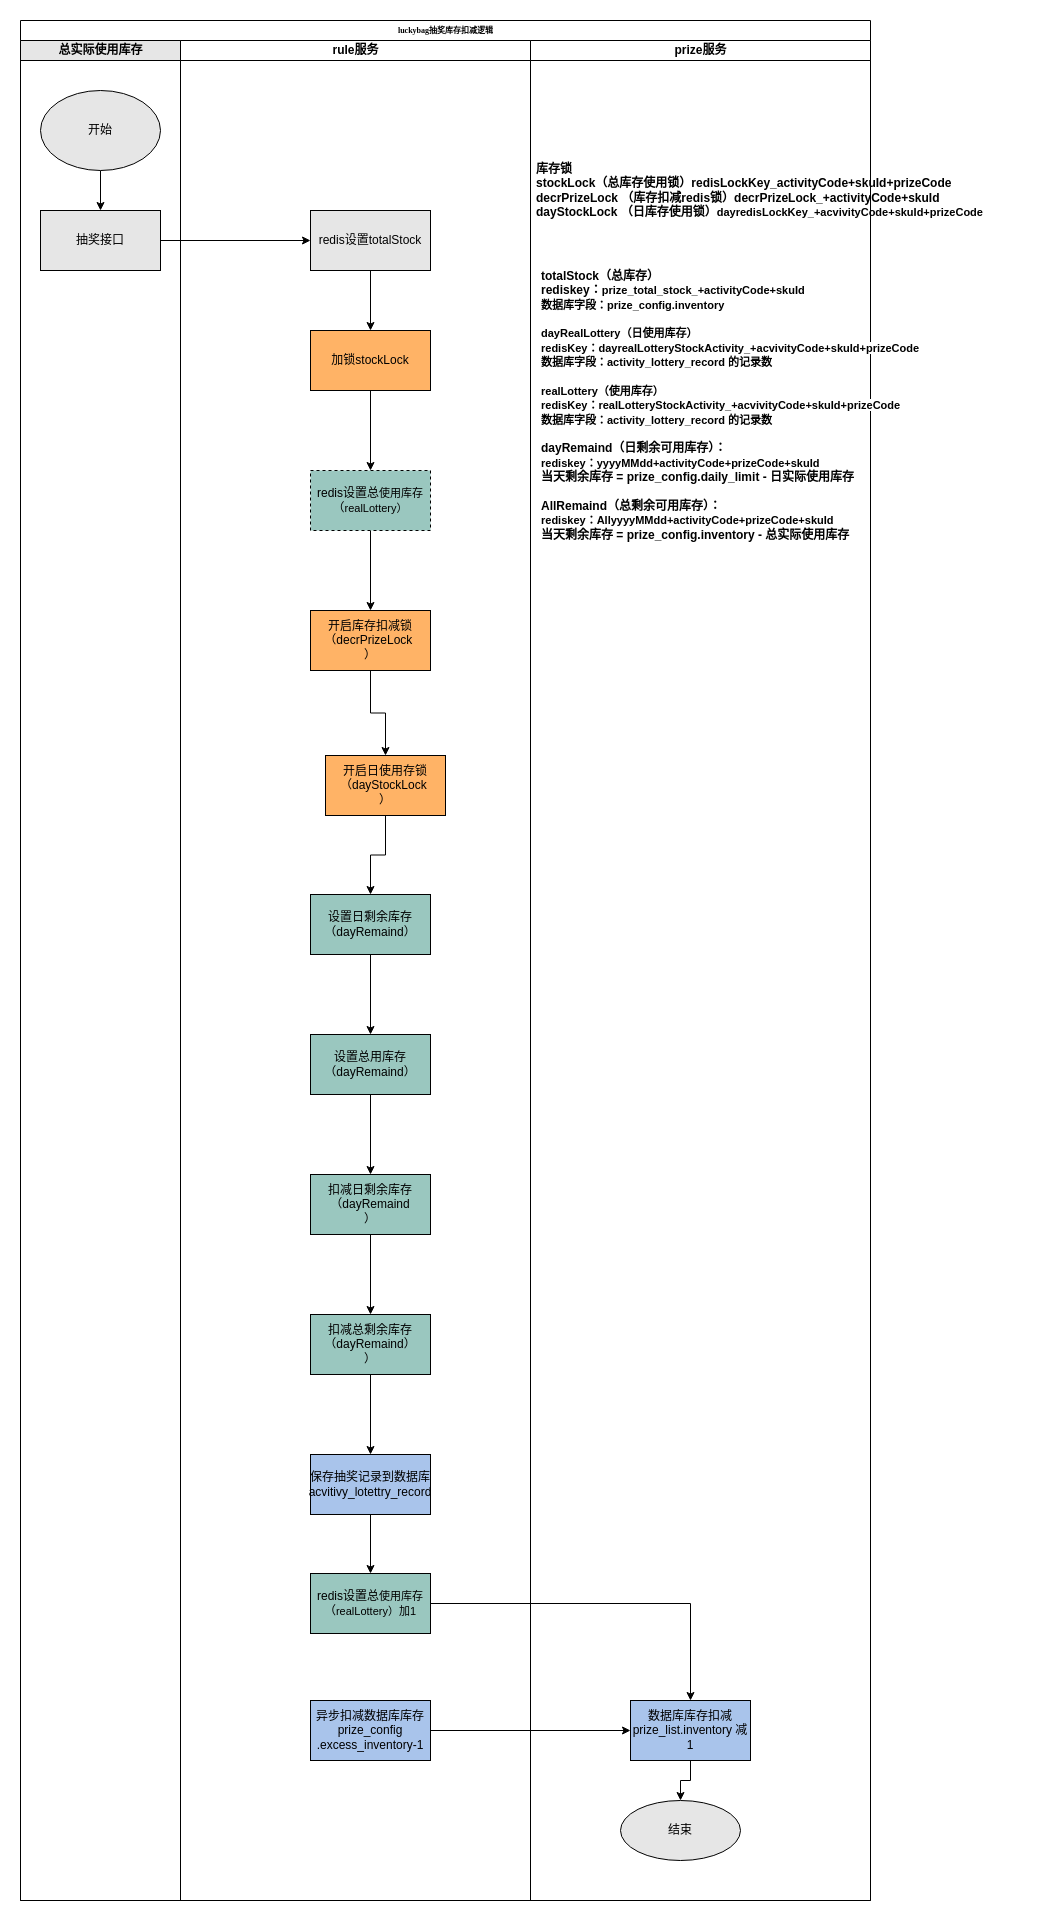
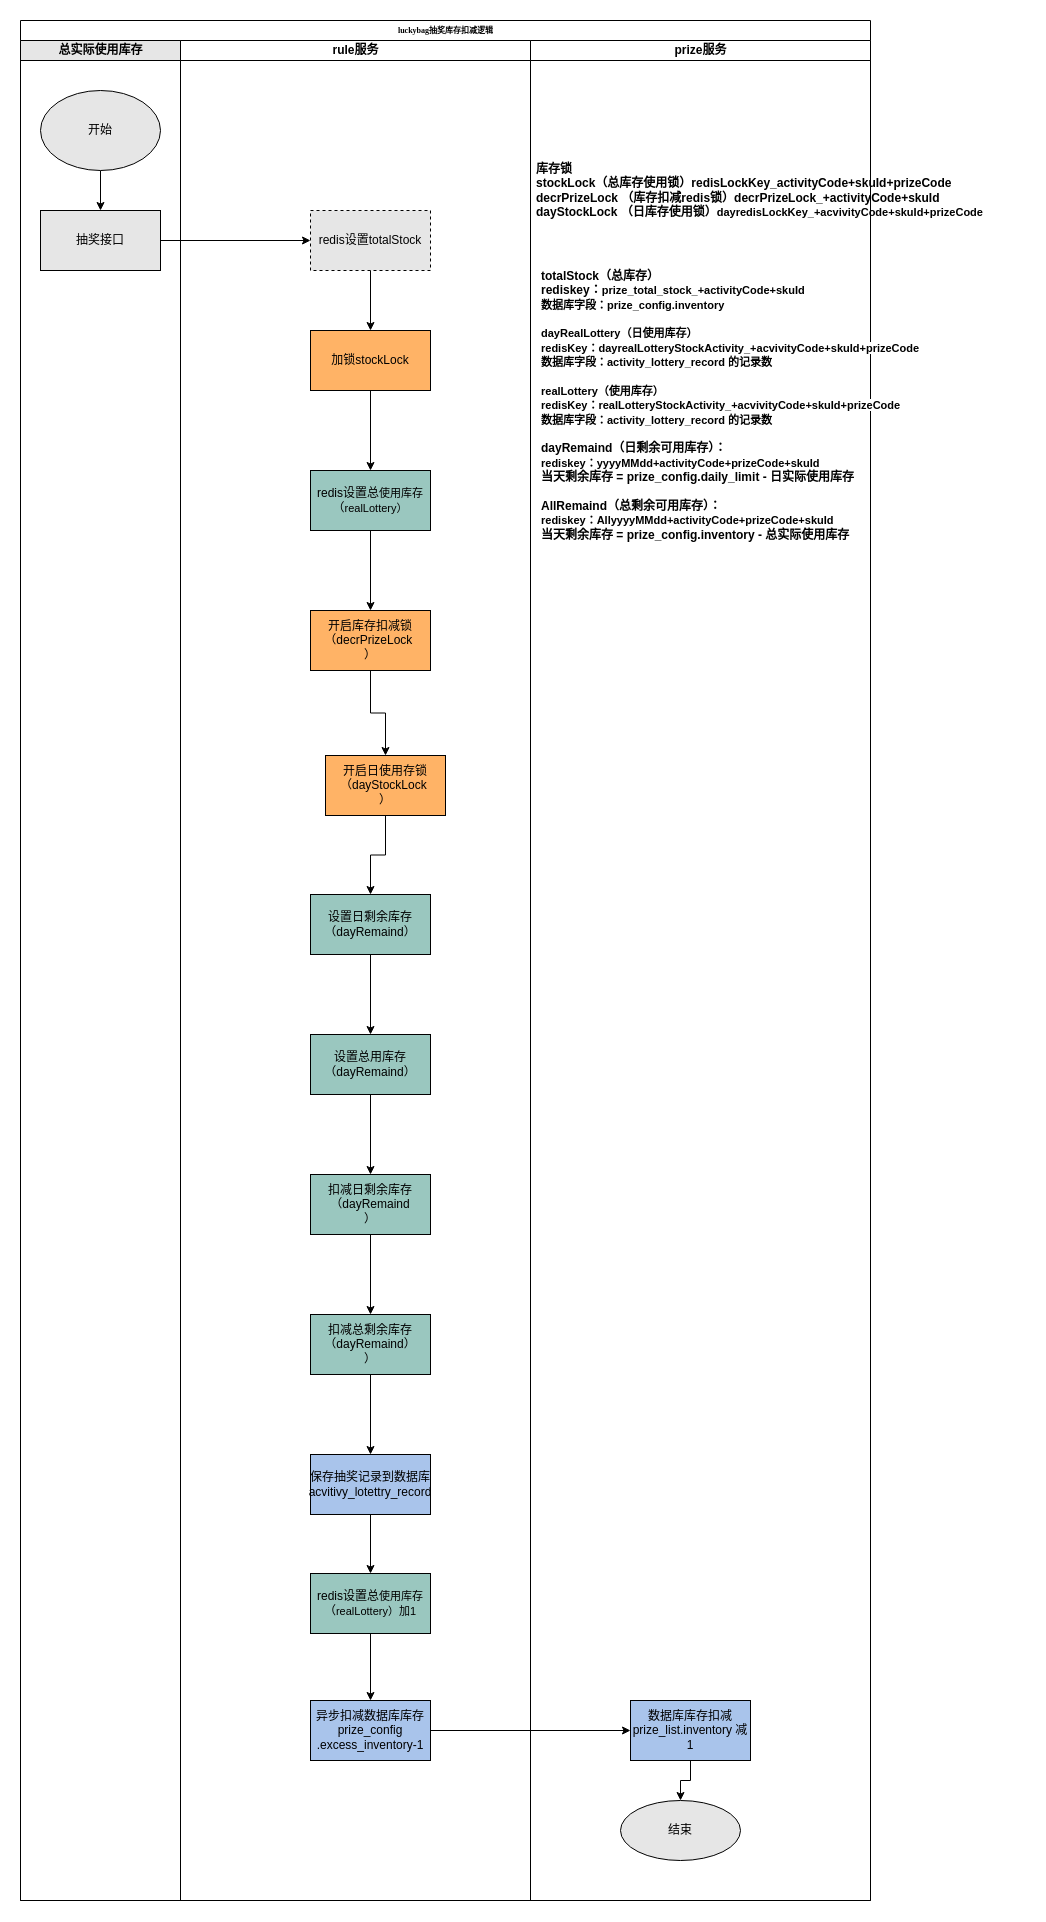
node "redis设置totalStock": style solid -> dashed
node "redis设置总使用库存（realLottery）": style dashed -> solid
edge "redis设置总使用库存（realLottery）加1" -> "数据库库存扣减 prize_list.inventory 减1": now "redis设置总使用库存（realLottery）加1" -> "异步扣减数据库库存 prize_config .excess_inventory-1"
